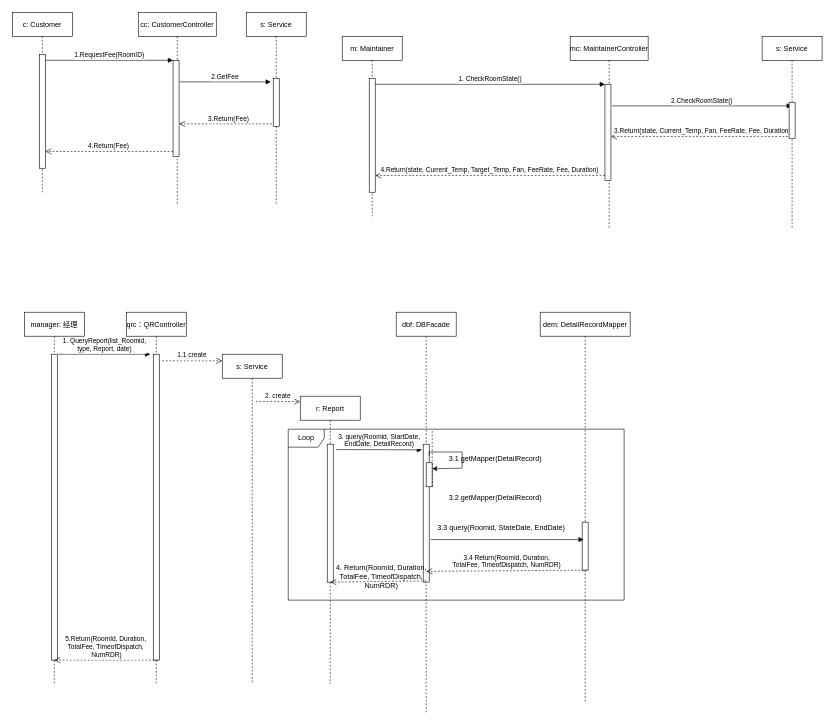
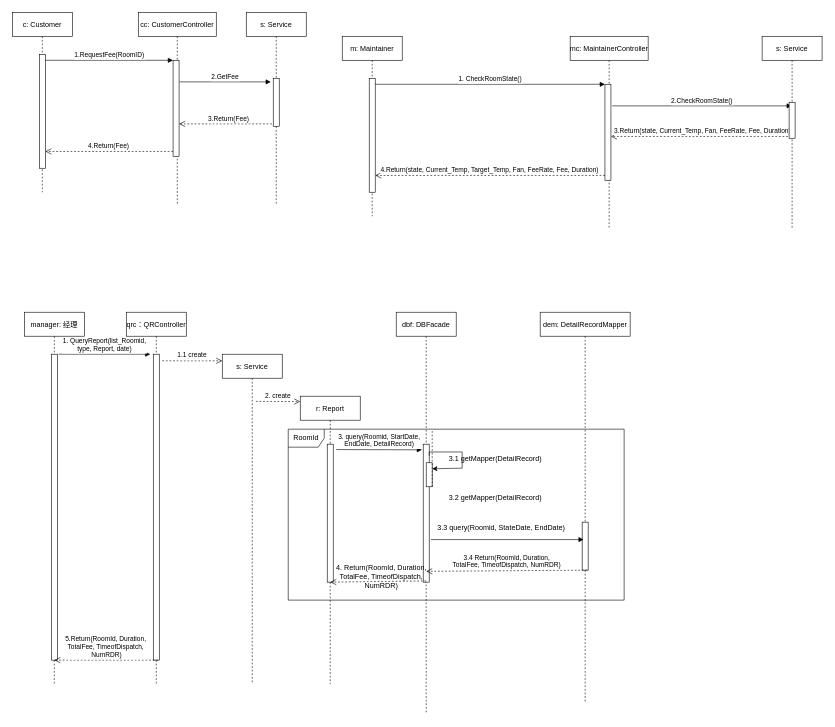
node "Loop": label "Loop" -> "RoomId"
